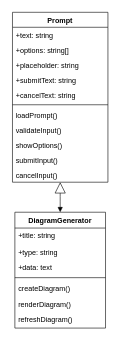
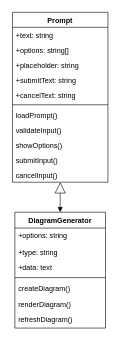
node "+title: string": label "+title: string" -> "+options: string"
